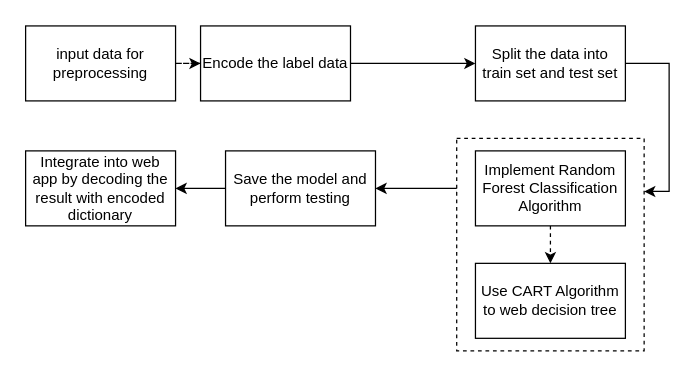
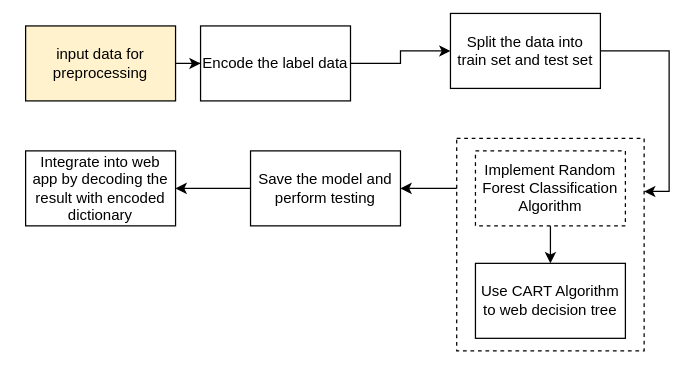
node "input data for preprocessing": fillcolor #ffffff -> #fff2cc
edge "input data for preprocessing" -> "Encode the label data": style dashed -> solid
node "Split the data into train set and test set": moved (551, 63) -> (526, 51)
node "Save the model and perform testing": moved (301, 188) -> (326, 188)
node "Implement Random Forest Classification Algorithm": style solid -> dashed
edge "Implement Random Forest Classification Algorithm" -> "Use CART Algorithm to web decision tree": style dashed -> solid
